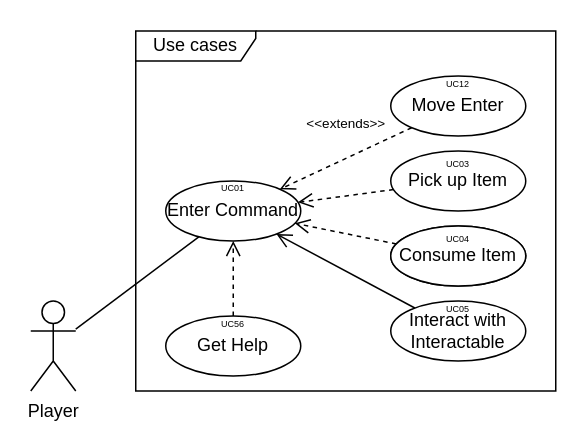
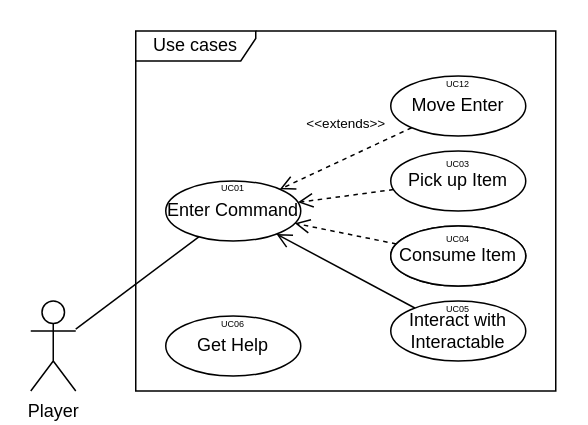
edge "Get Help" -> "Enter Command": removed
node "UC56": label "UC56" -> "UC06"
